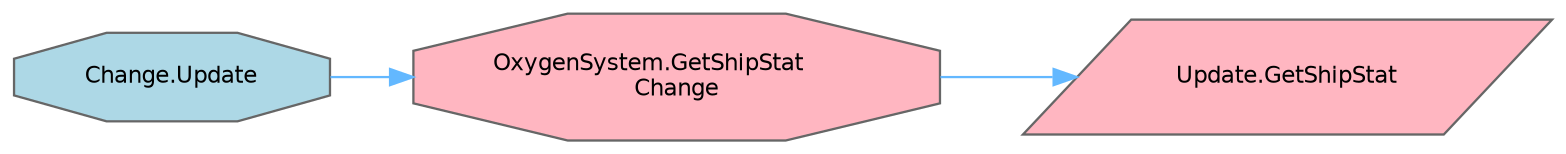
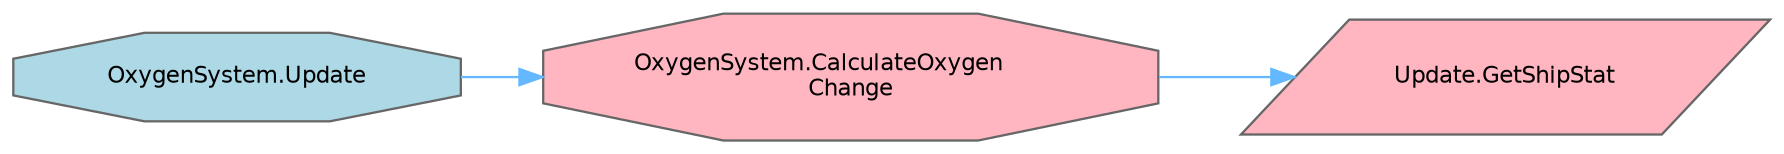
node "Change.Update": label "Change.Update" -> "OxygenSystem.Update"
node "OxygenSystem.GetShipStat Change": label "OxygenSystem.GetShipStat Change" -> "OxygenSystem.CalculateOxygen Change"
